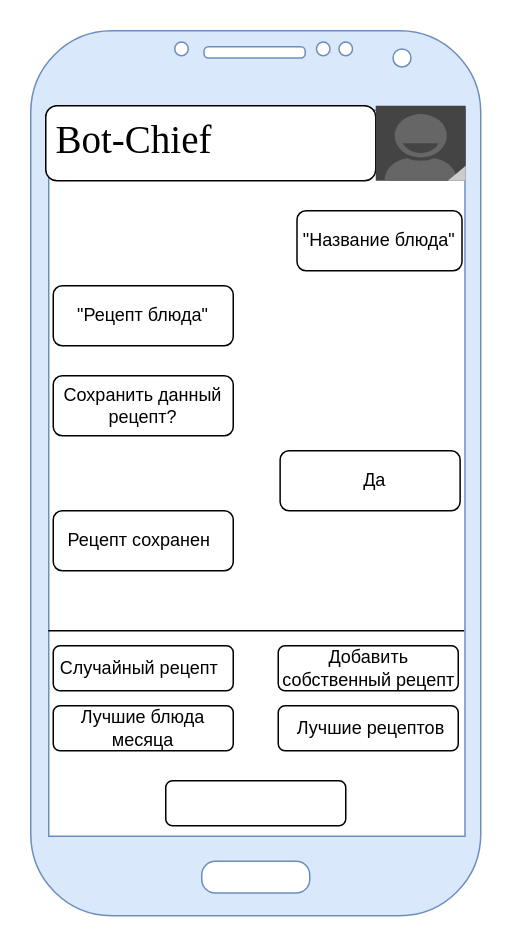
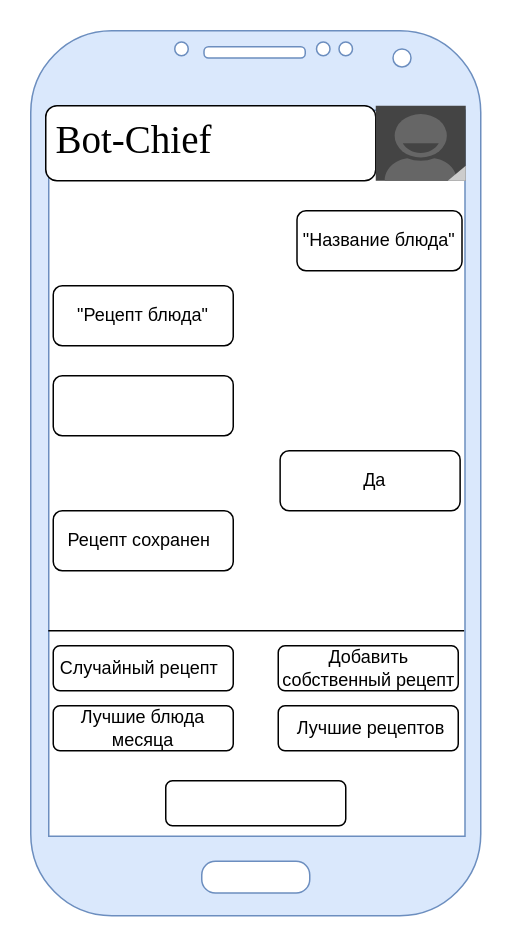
node "Сохранить данный рецепт?": removed
